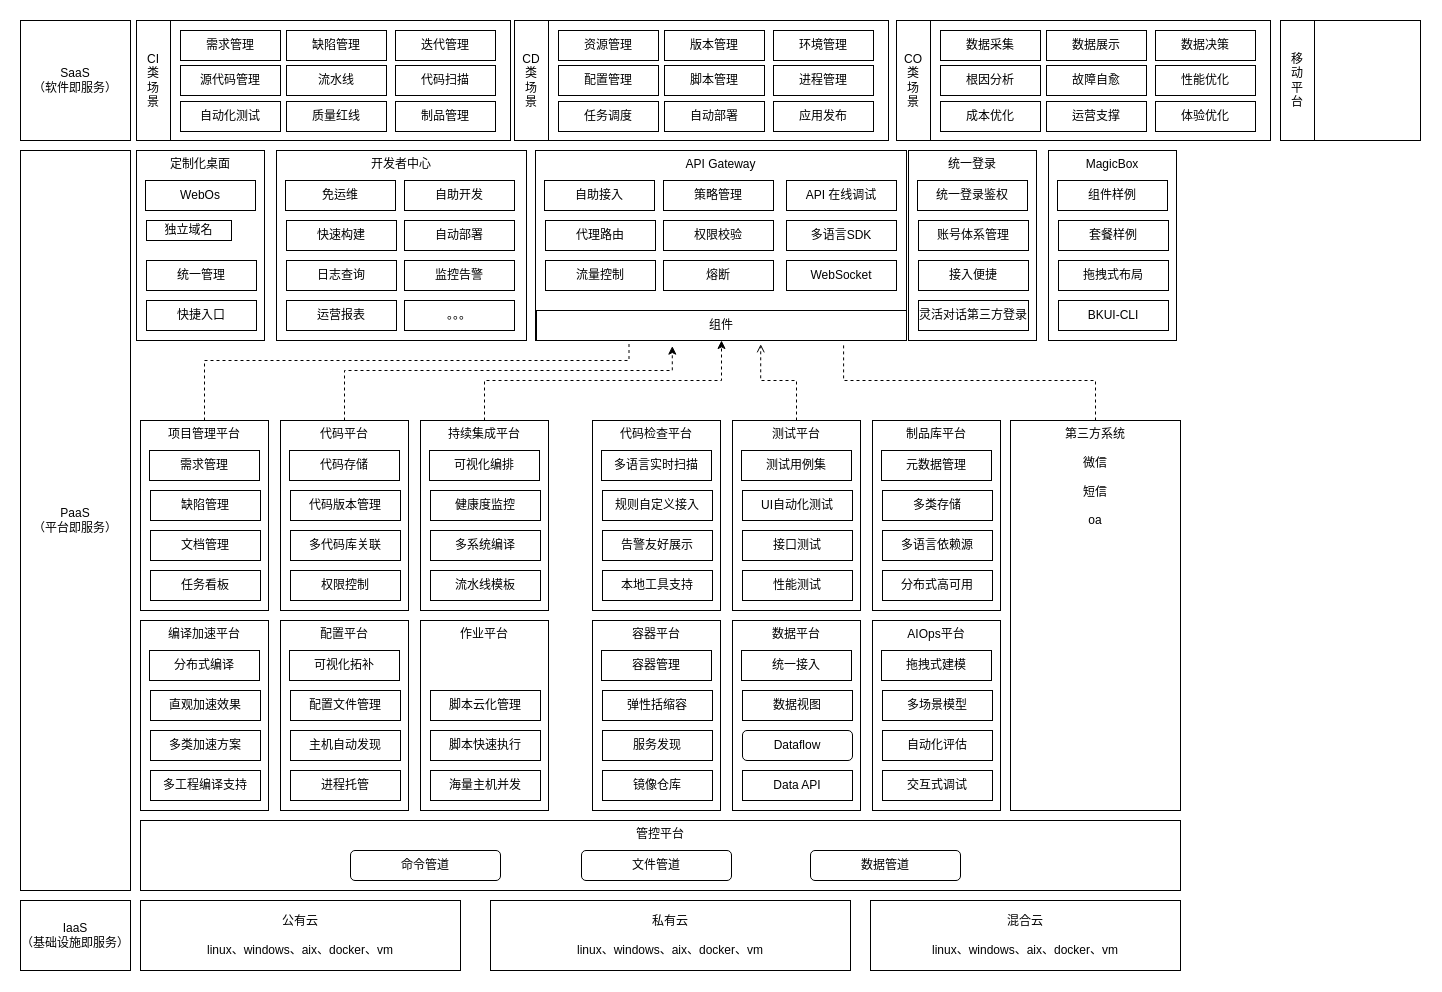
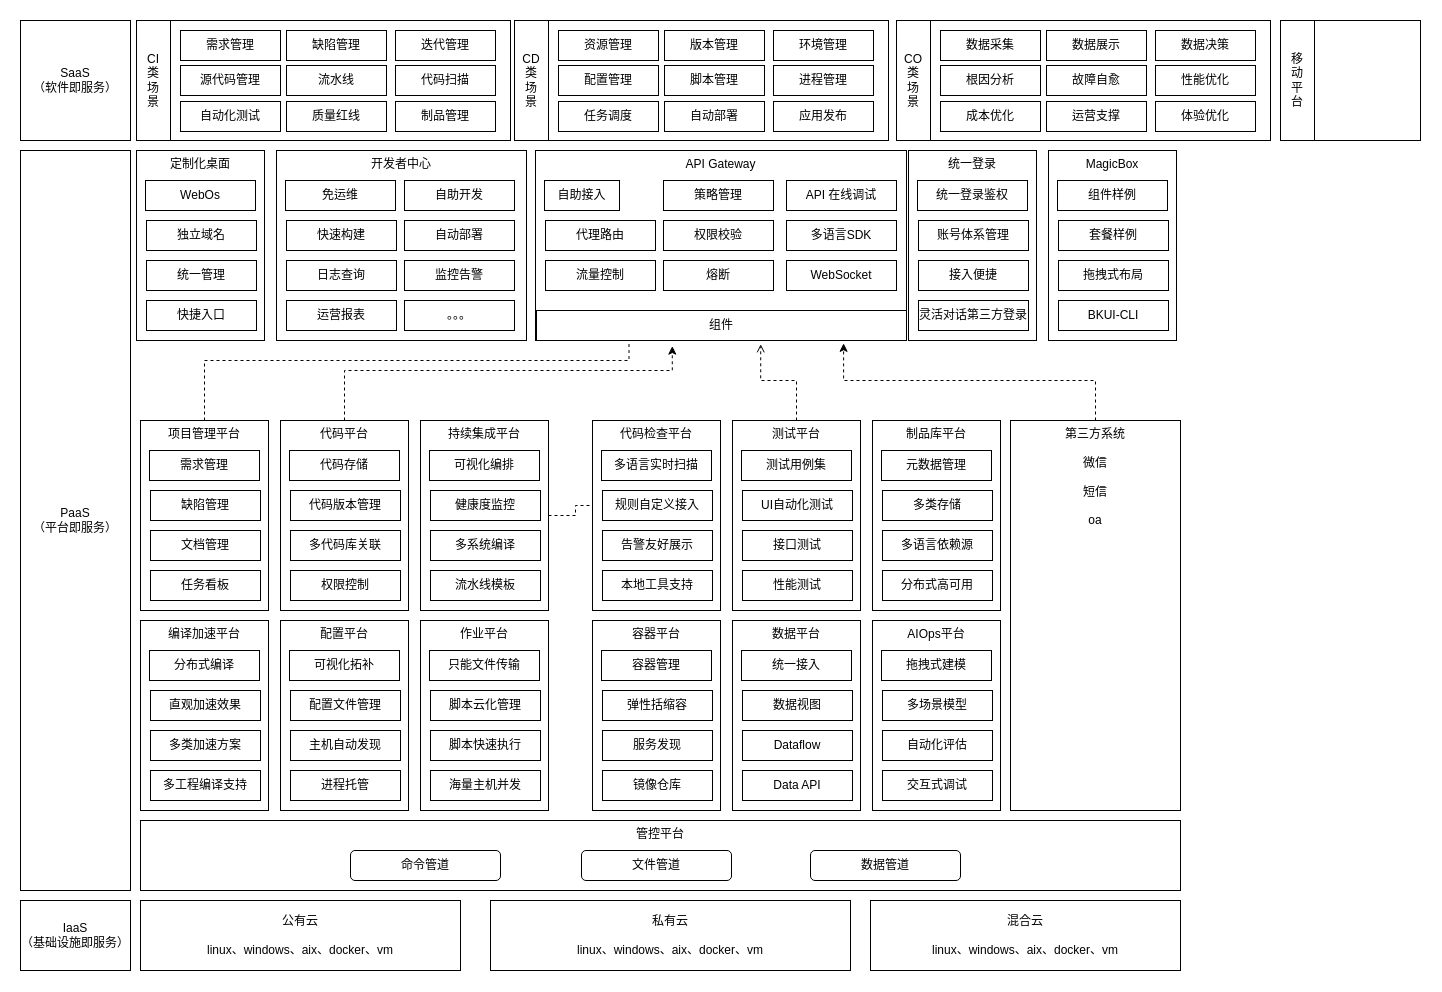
node "自助接入": size 110x30 -> 75x30
node "独立域名": size 85x20 -> 110x30
edge "组件" -- "第三方系统 微信 短信 oa": arrowhead none -> classic
edge "持续集成平台" -> "组件": now "持续集成平台" -> "规则自定义接入"
node "只能文件传输": added
node "Dataflow": shape rounded rectangle -> rectangle
